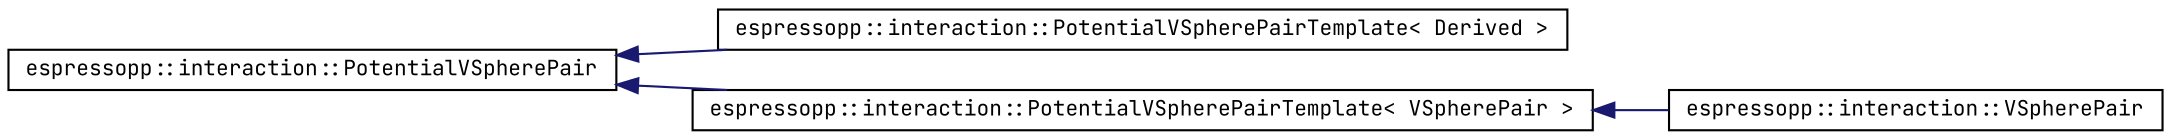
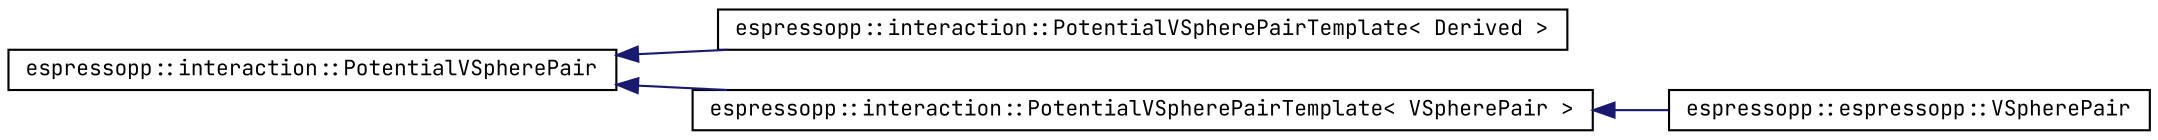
node "espressopp::interaction::VSpherePair": label "espressopp::interaction::VSpherePair" -> "espressopp::espressopp::VSpherePair"
